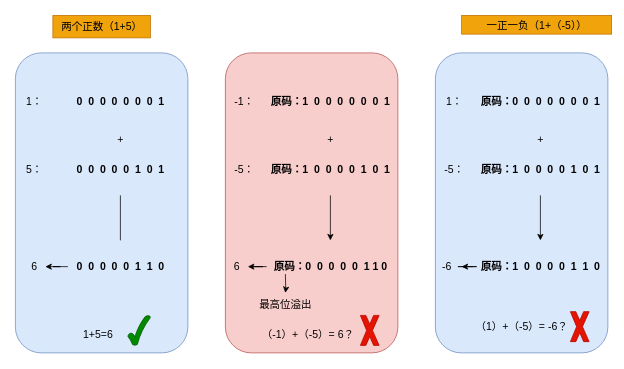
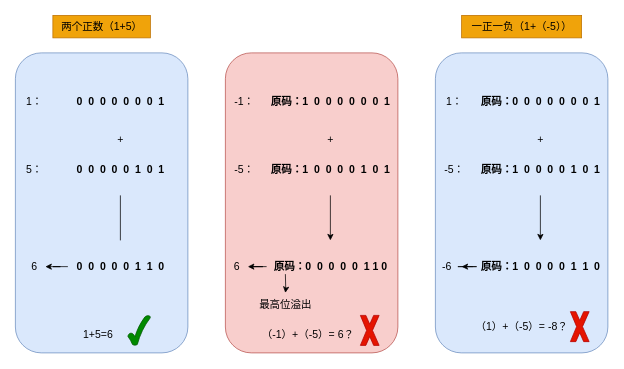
node "一正一负（1+（-5））": size 150x19 -> 120x23
node "（1）+（-5）= -6？": label "（1）+（-5）= -6？" -> "（1）+（-5）= -8？"
